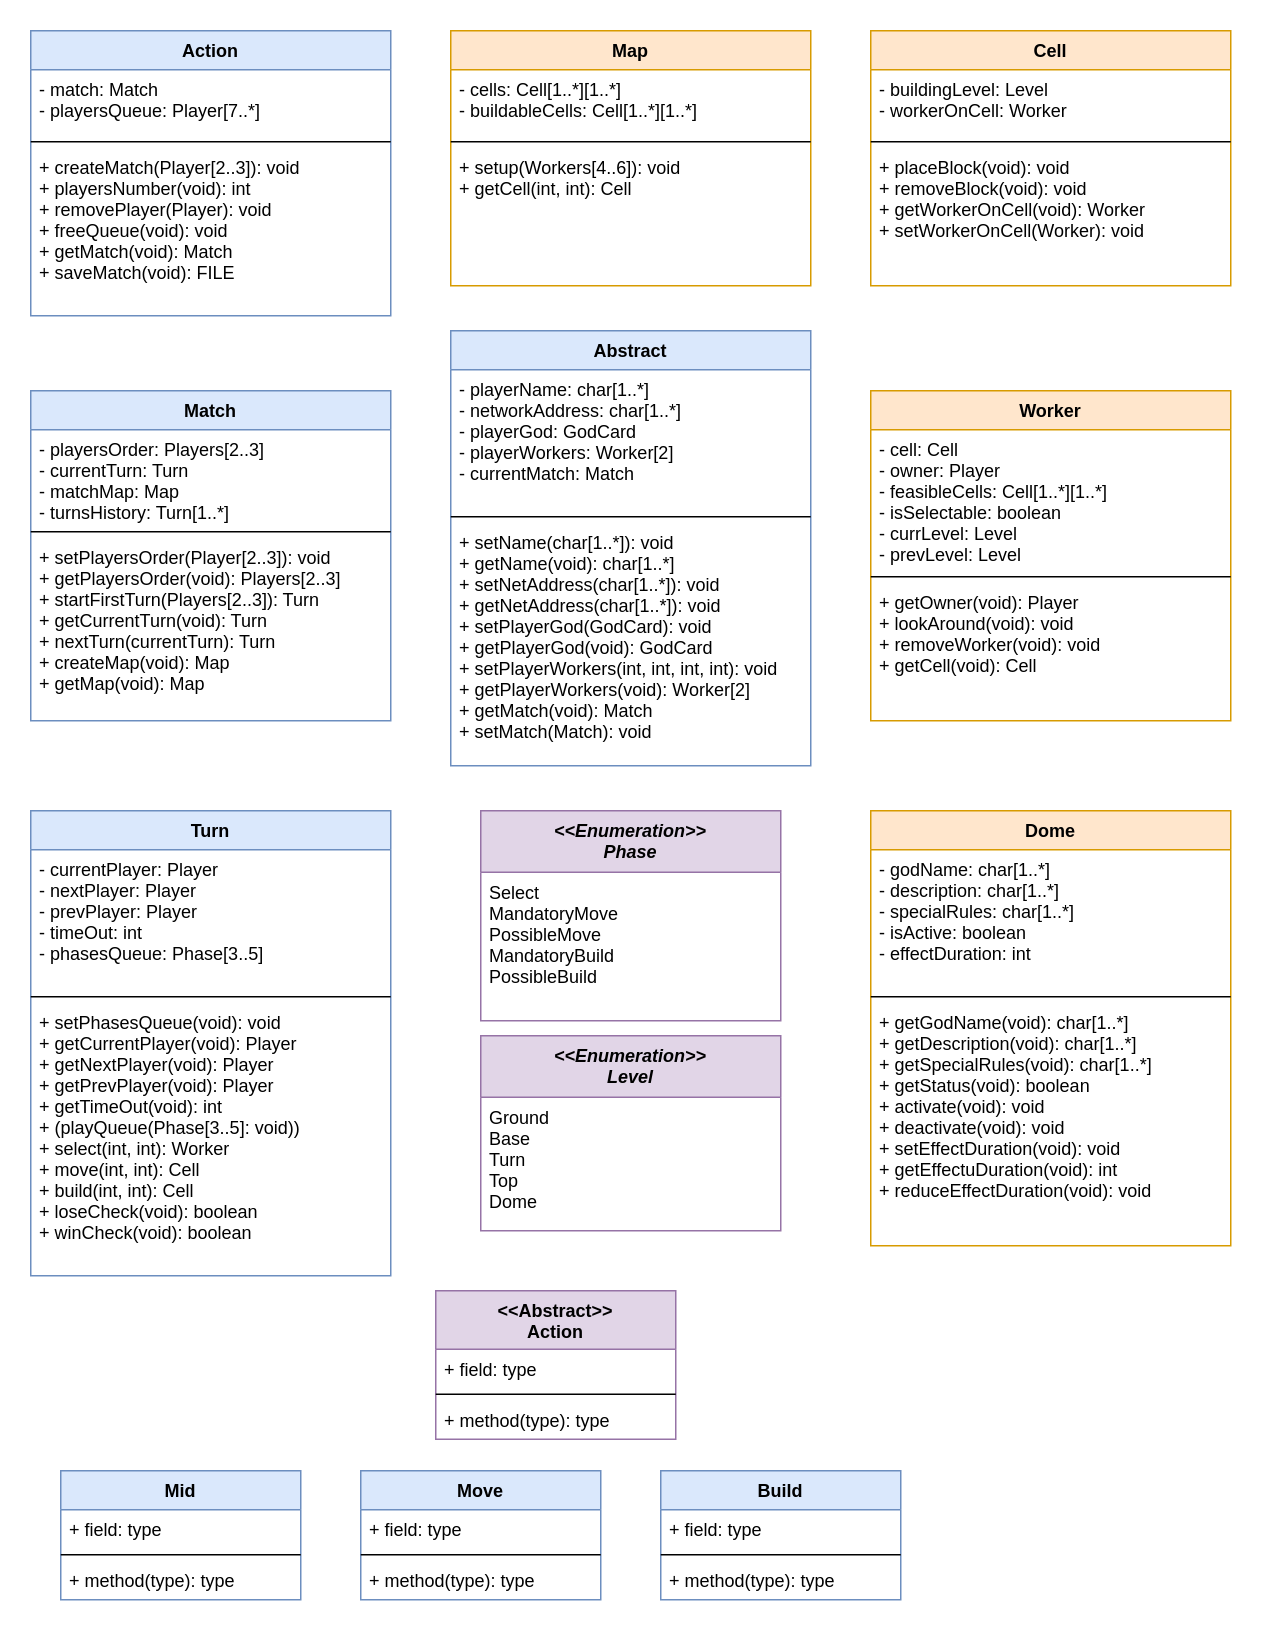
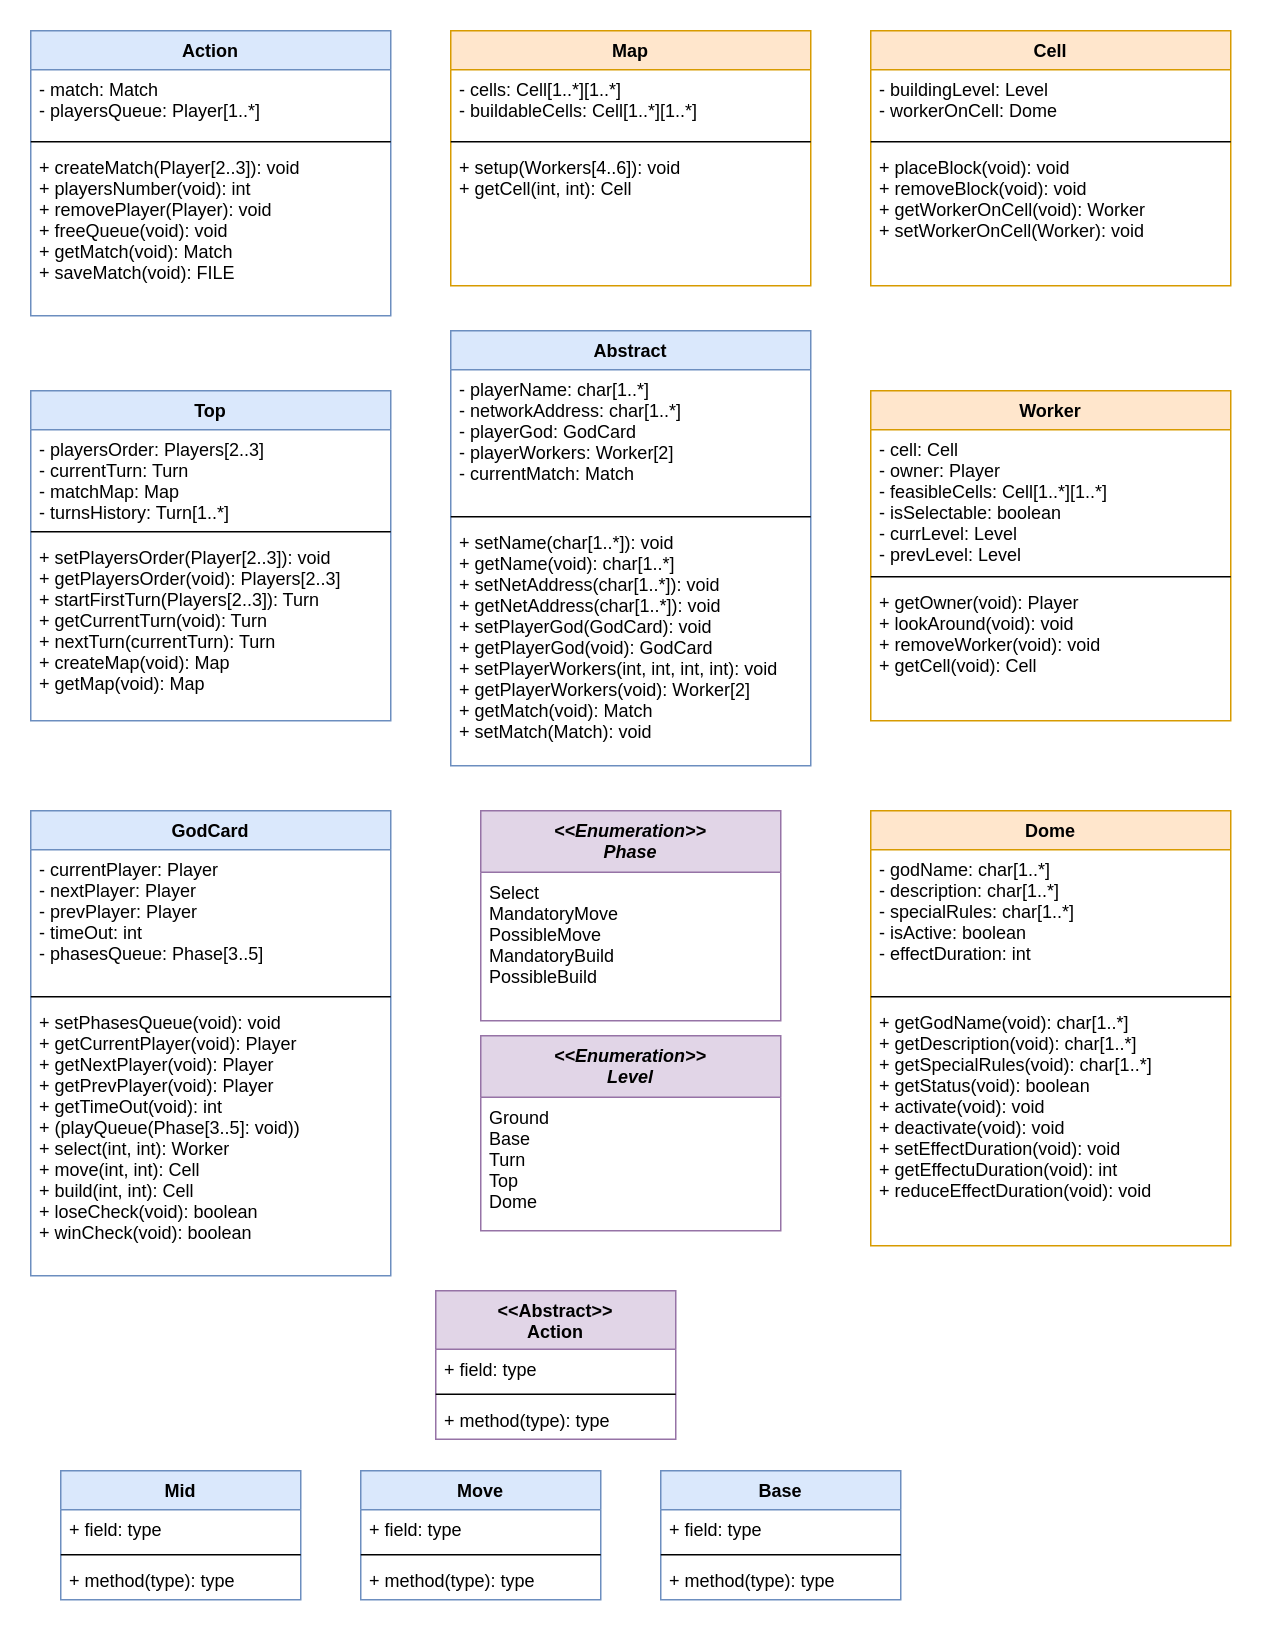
node "- match: Match - playersQueue: Player[7..*]": label "- match: Match - playersQueue: Player[7..*]" -> "- match: Match - playersQueue: Player[1..*]"
node "- buildingLevel: Level - workerOnCell: Worker": label "- buildingLevel: Level - workerOnCell: Worker" -> "- buildingLevel: Level - workerOnCell: Dome"
node "Match": label "Match" -> "Top"
node "Turn": label "Turn" -> "GodCard"
node "Build": label "Build" -> "Base"
